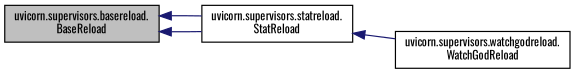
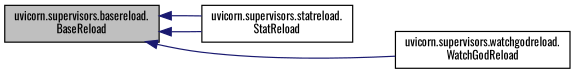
edge "uvicorn.supervisors.watchgodreload. WatchGodReload" -> "uvicorn.supervisors.statreload. StatReload": now "uvicorn.supervisors.watchgodreload. WatchGodReload" -> "uvicorn.supervisors.basereload. BaseReload"
